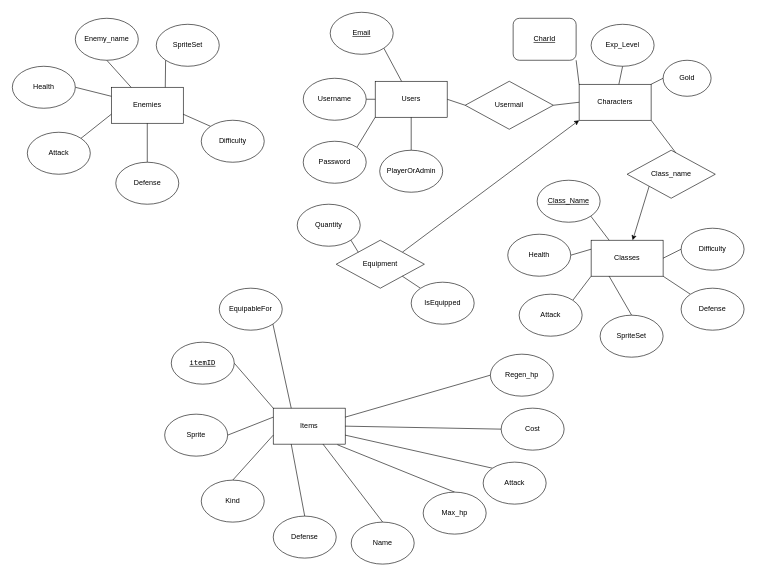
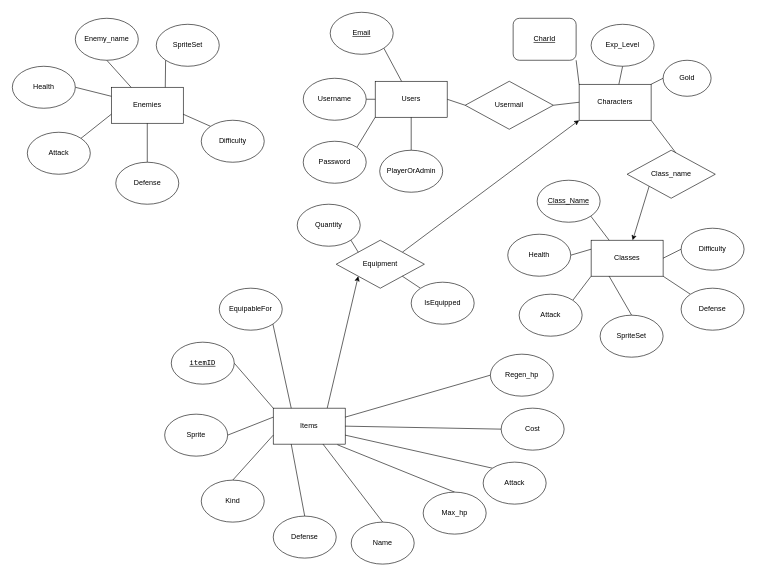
edge "Items" -> "Equipment": added
